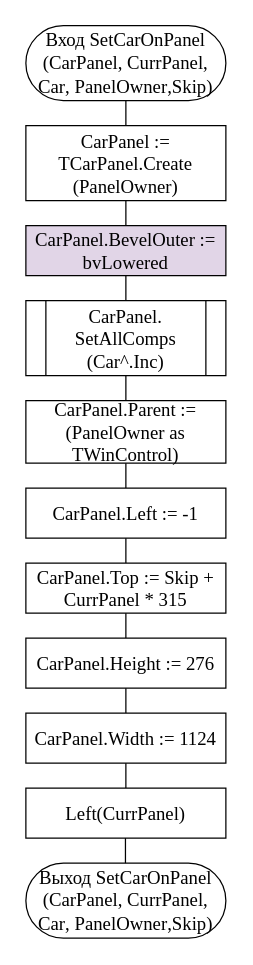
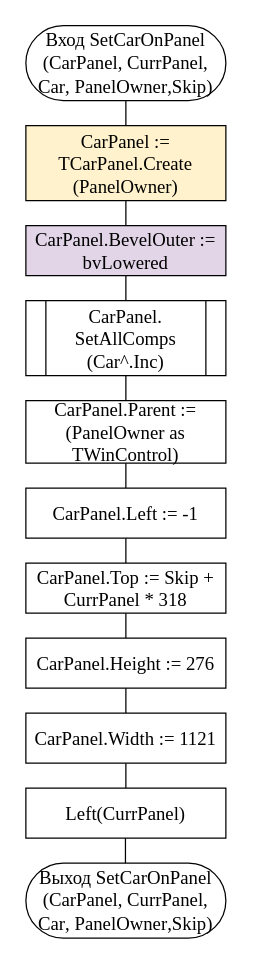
node "CarPanel := TCarPanel.Create(PanelOwner)": fillcolor #ffffff -> #fff2cc
node "CarPanel.Top := Skip + CurrPanel * 315": label "CarPanel.Top := Skip + CurrPanel * 315" -> "CarPanel.Top := Skip + CurrPanel * 318"
node "CarPanel.Width := 1124": label "CarPanel.Width := 1124" -> "CarPanel.Width := 1121"
